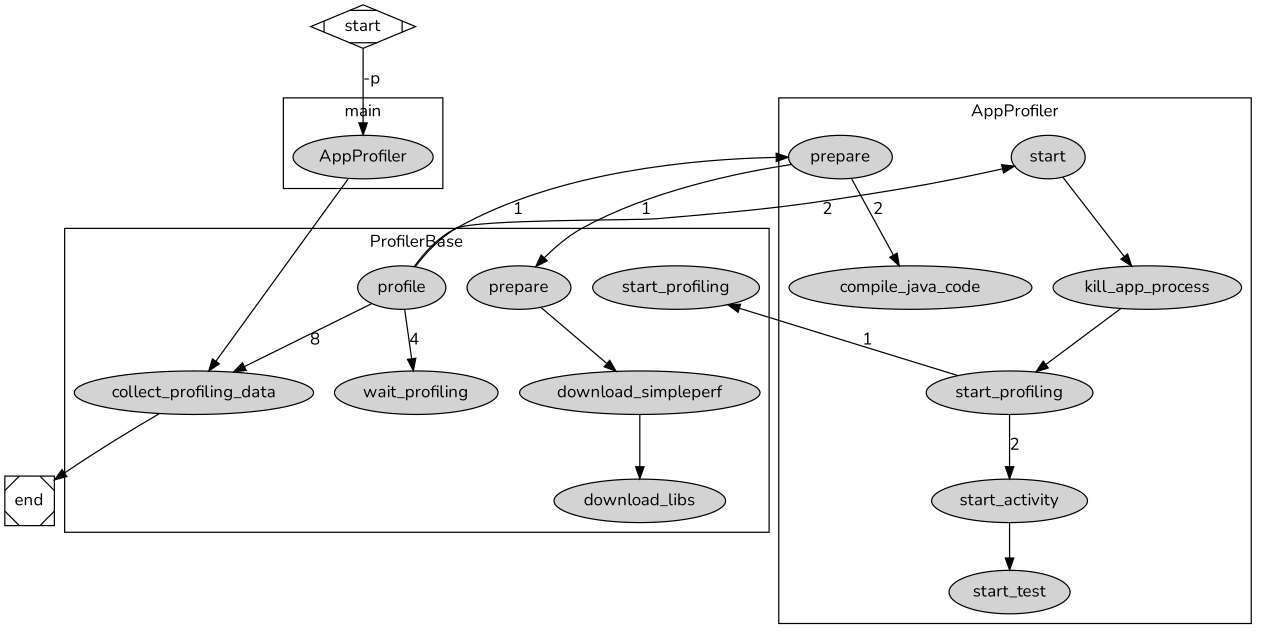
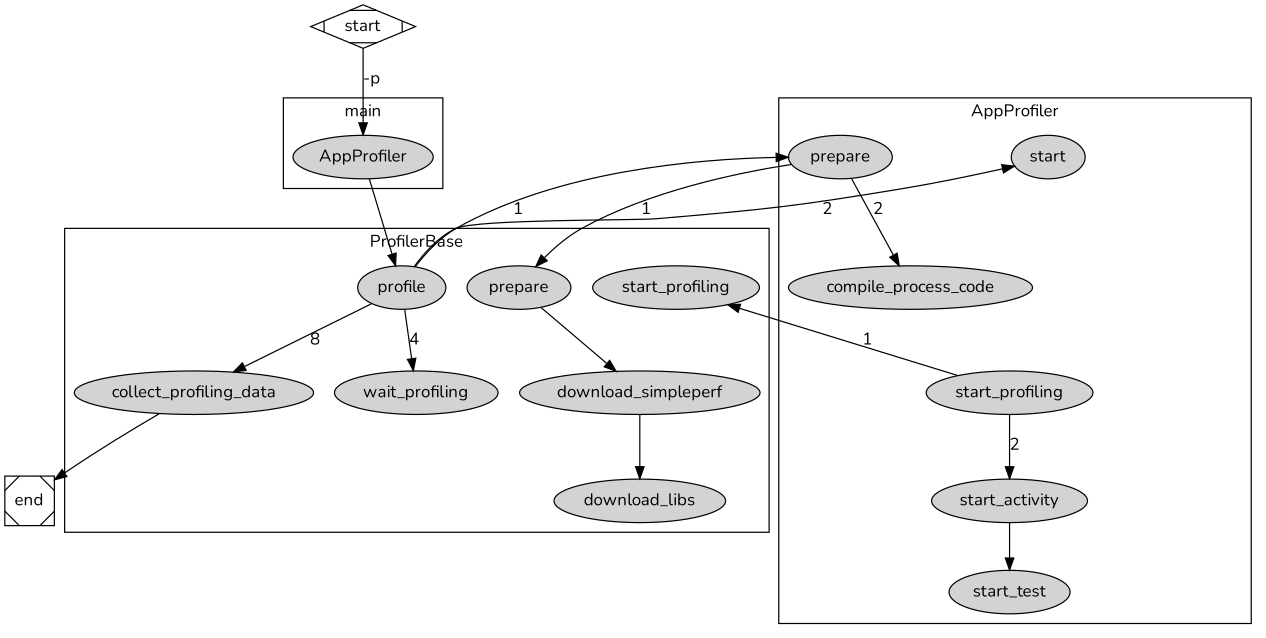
edge "AppProfiler" -> "collect_profiling_data": now "AppProfiler" -> "profile"
node "compile_java_code": label "compile_java_code" -> "compile_process_code"
node "kill_app_process": removed
